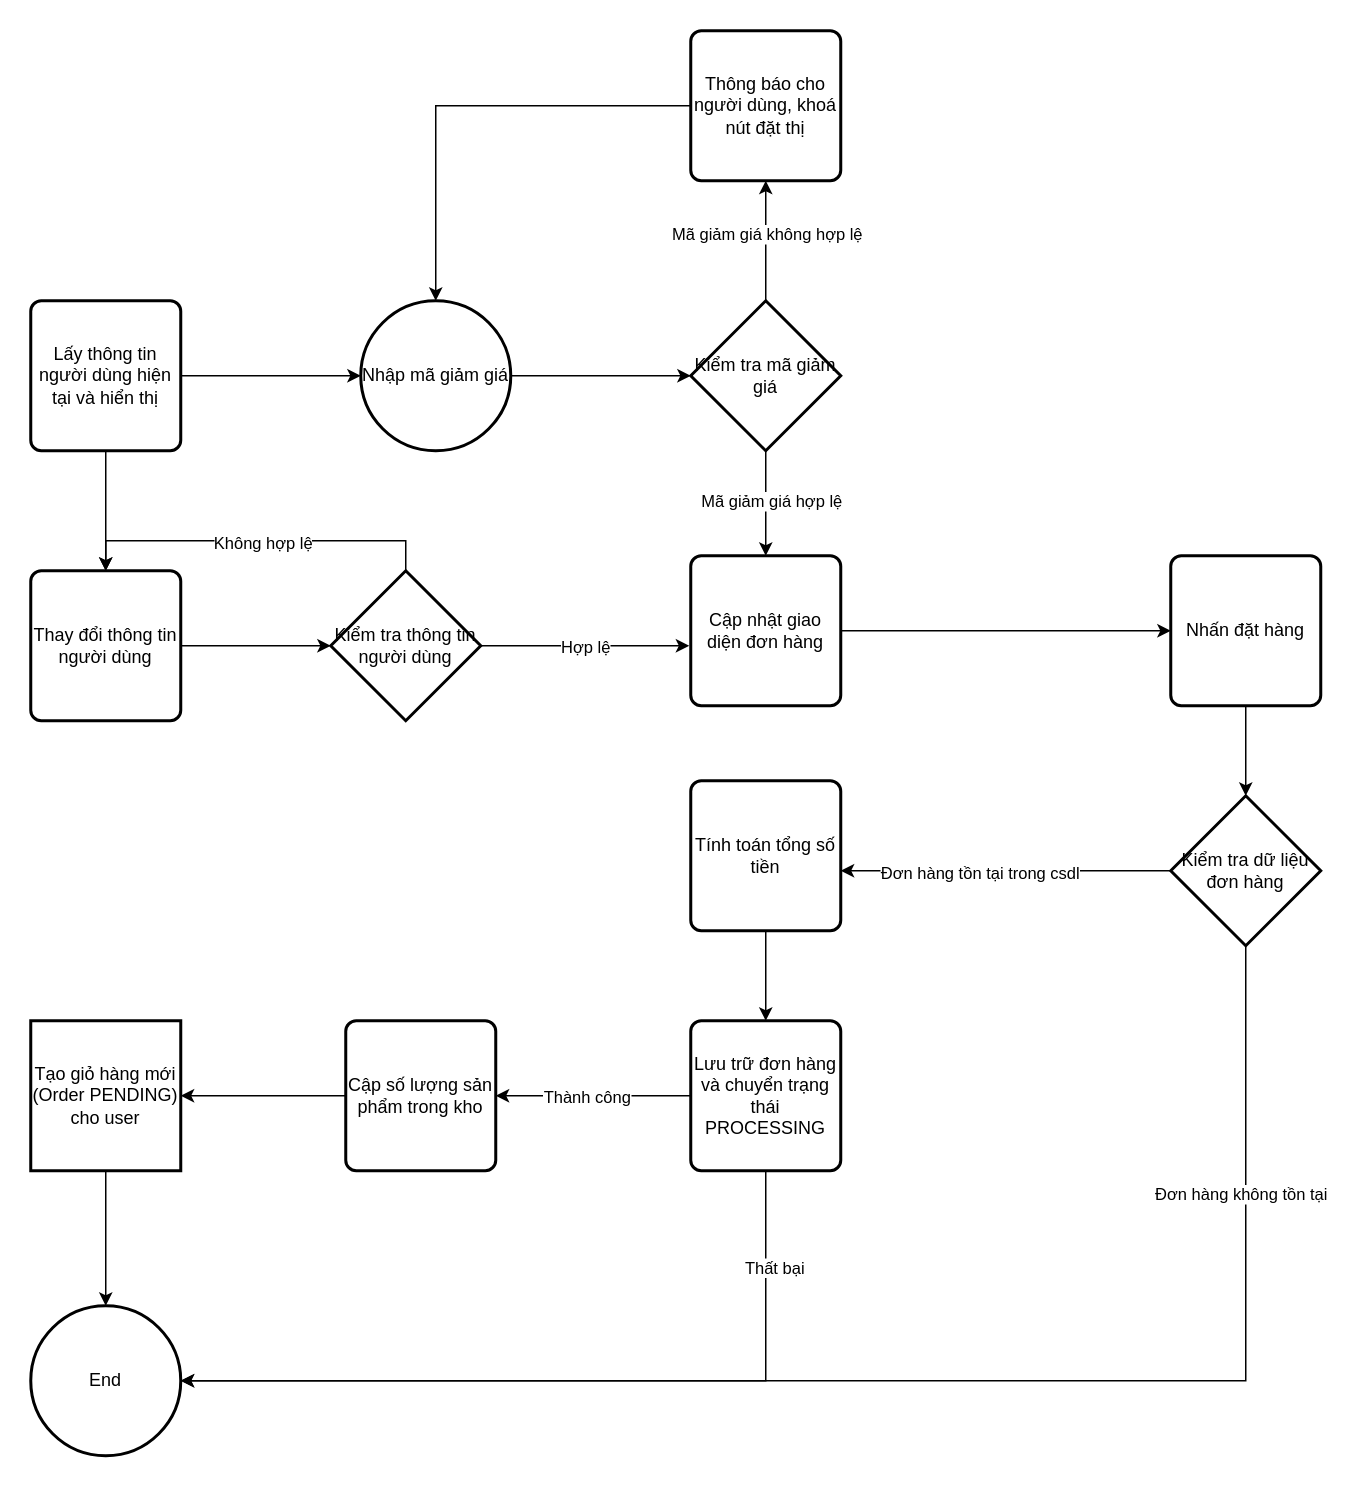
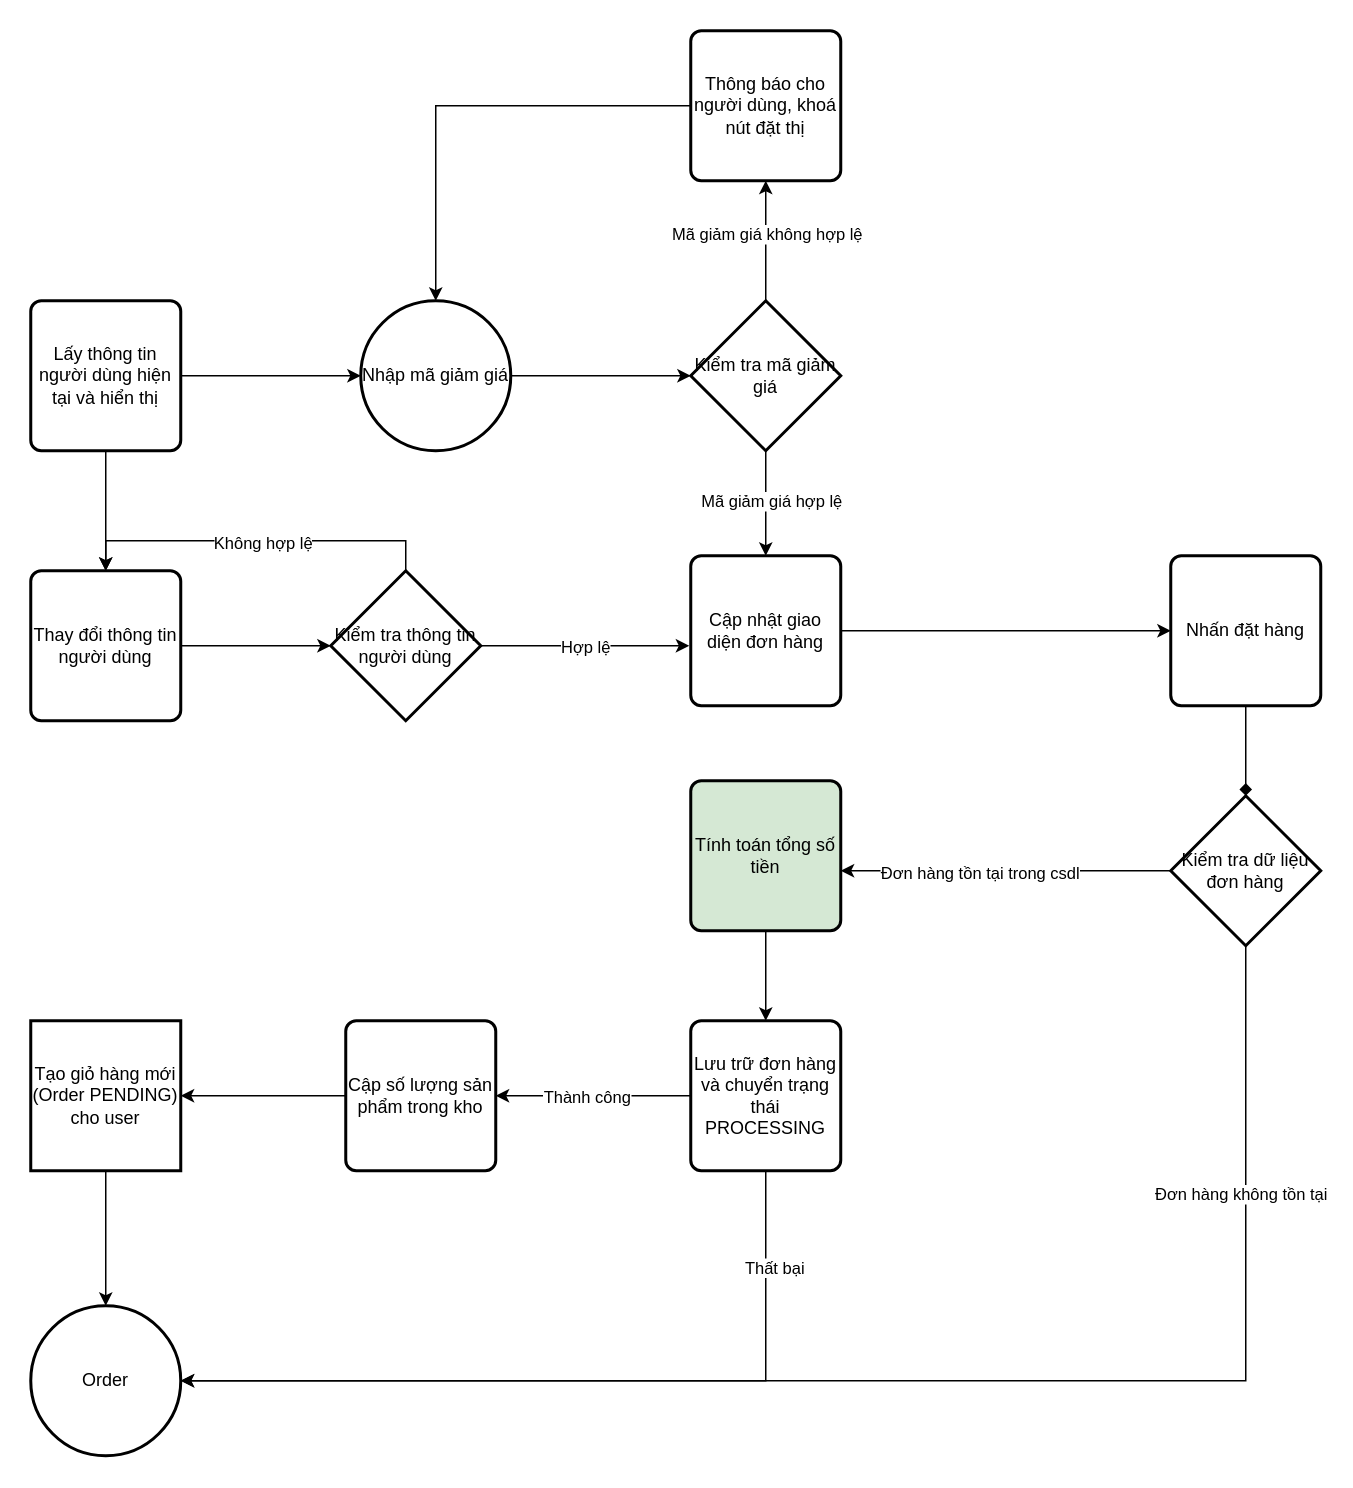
edge "Nhấn đặt hàng" -> "Kiểm tra dữ liệu đơn hàng": arrowhead classic -> diamond
node "Tính toán tổng số tiền": fillcolor #ffffff -> #d5e8d4
node "End": label "End" -> "Order"
